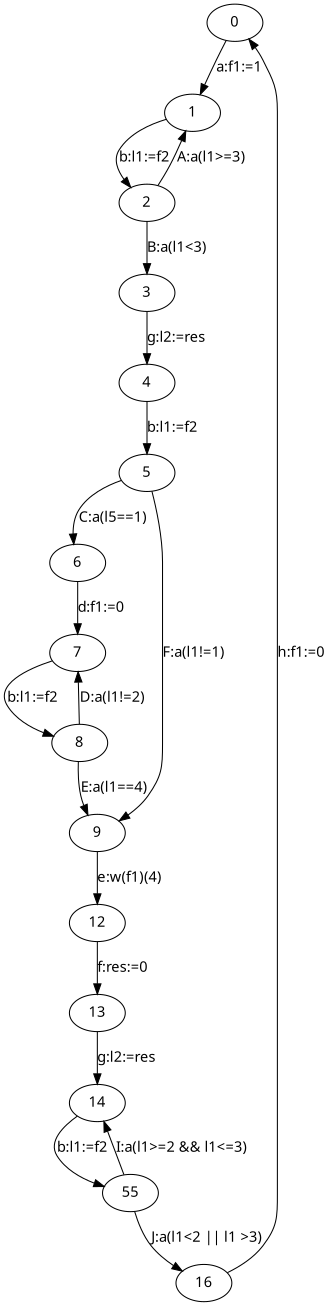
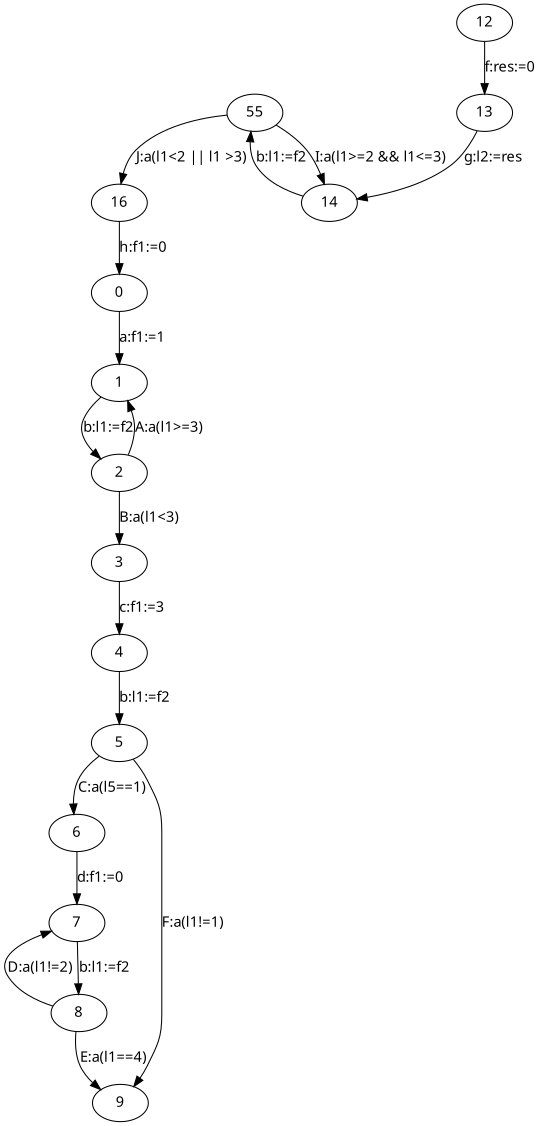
edge "3" -> "4": label "g:l2:=res" -> "c:f1:=3"
edge "9" -> "12": removed, label "e:w(f1)(4)"
